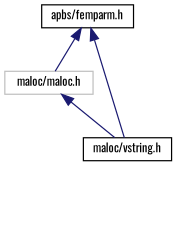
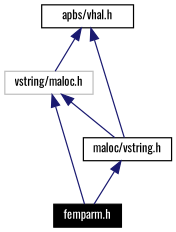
node "apbs/femparm.h": label "apbs/femparm.h" -> "apbs/vhal.h"
node "maloc/maloc.h": label "maloc/maloc.h" -> "vstring/maloc.h"
node "femparm.h": added
